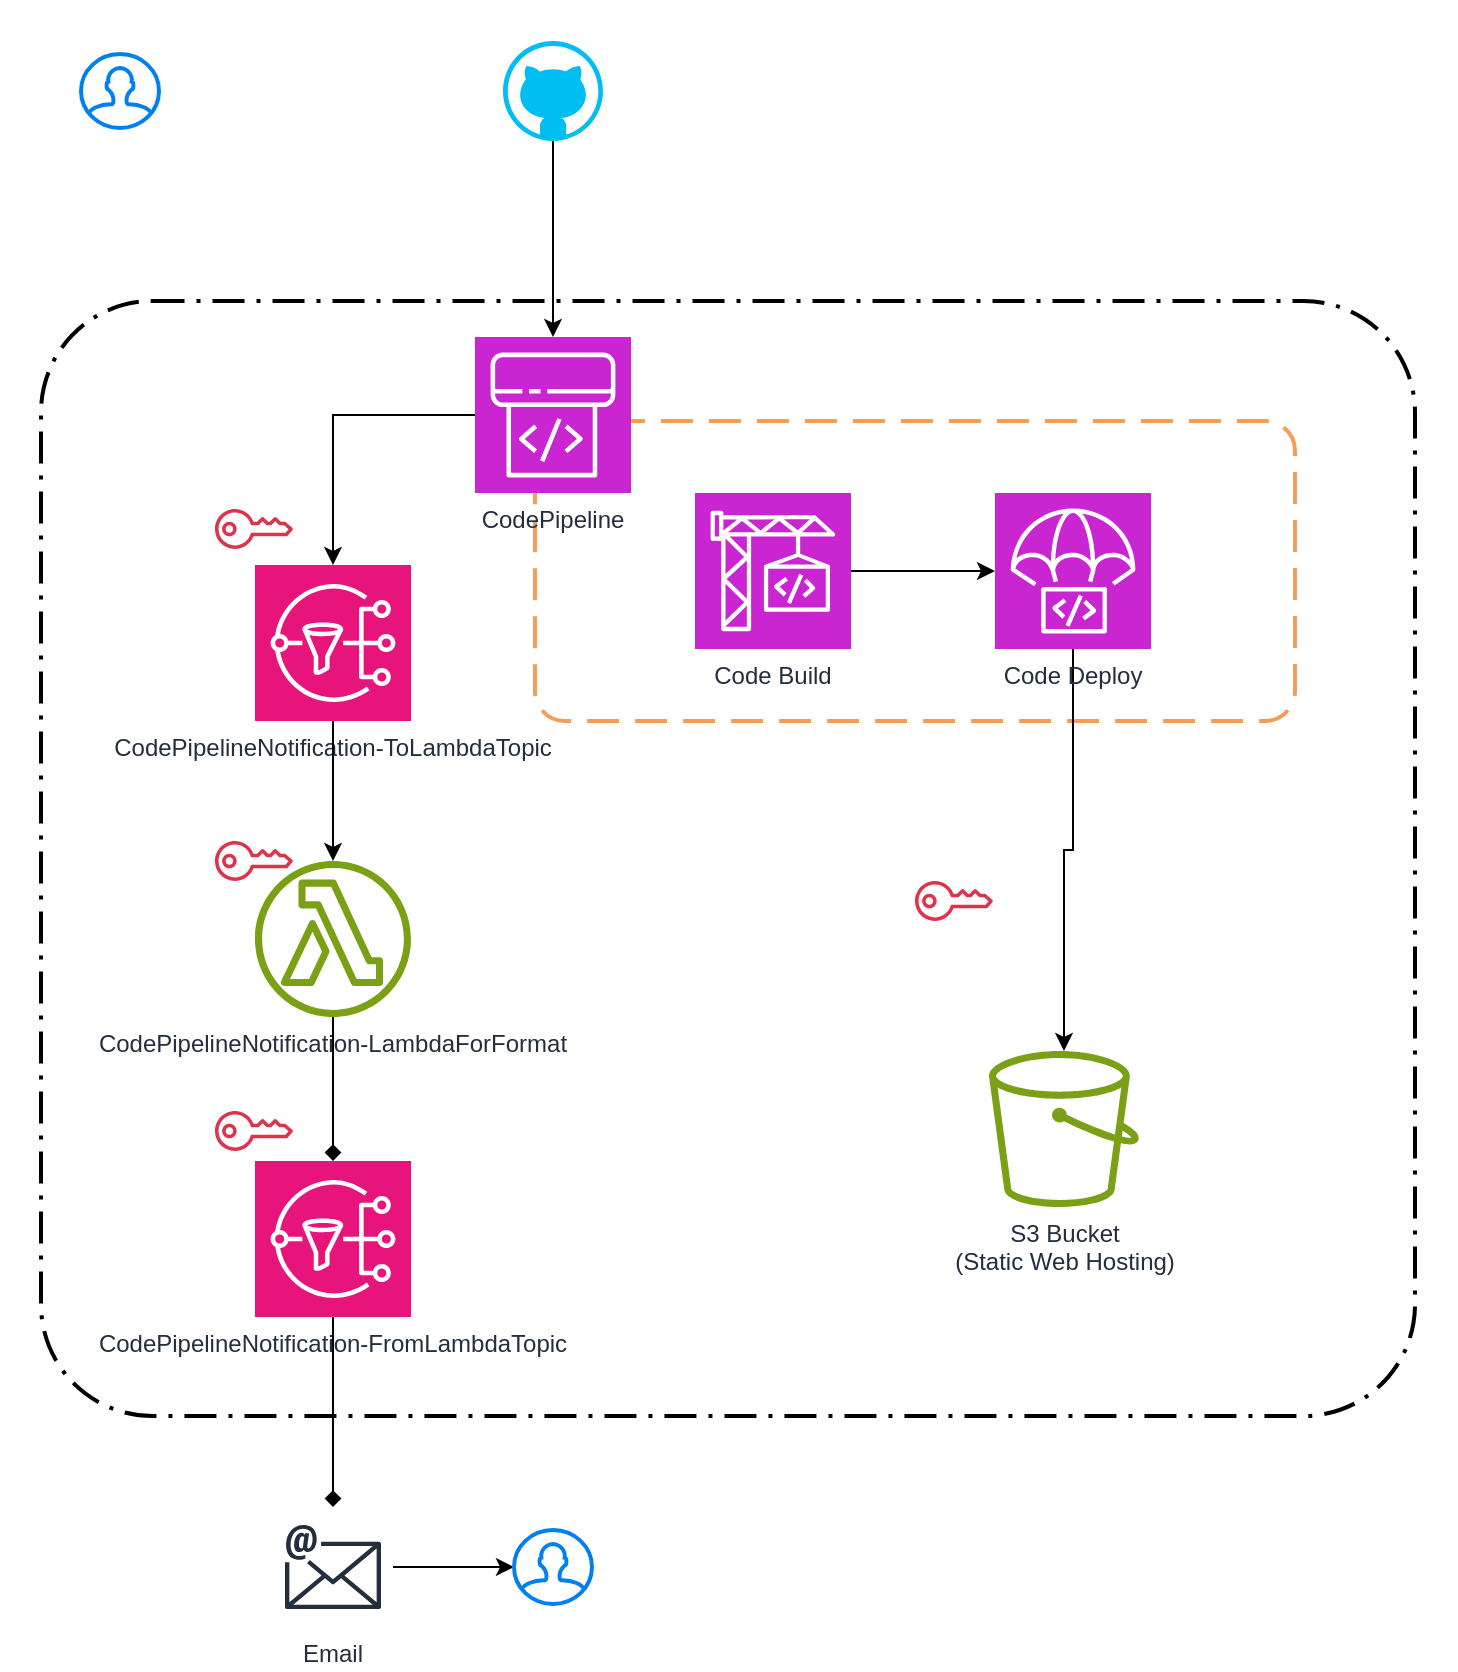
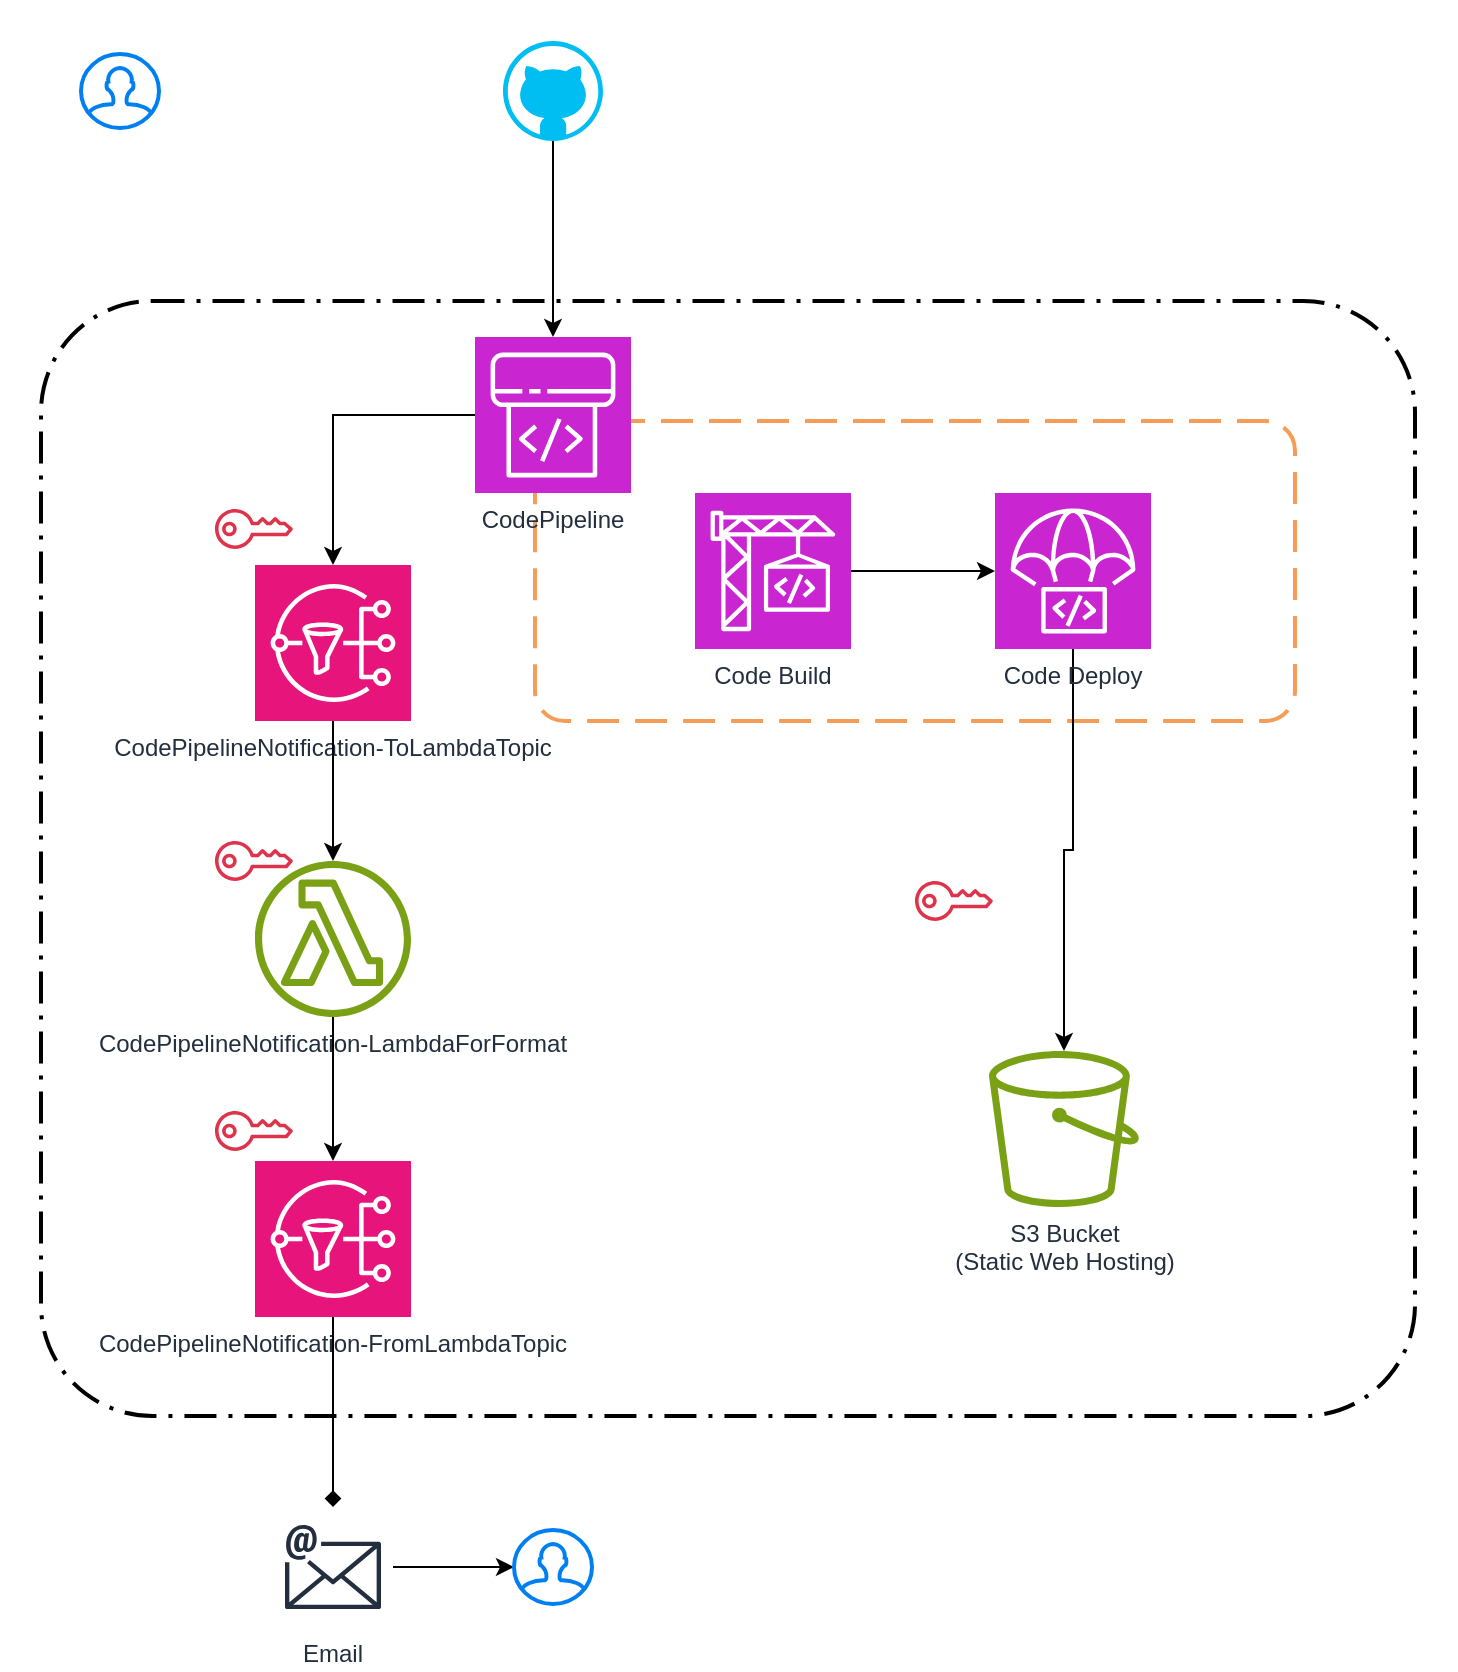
edge "CodePipelineNotification-LambdaForFormat" -> "CodePipelineNotification-FromLambdaTopic": arrowhead diamond -> classic
